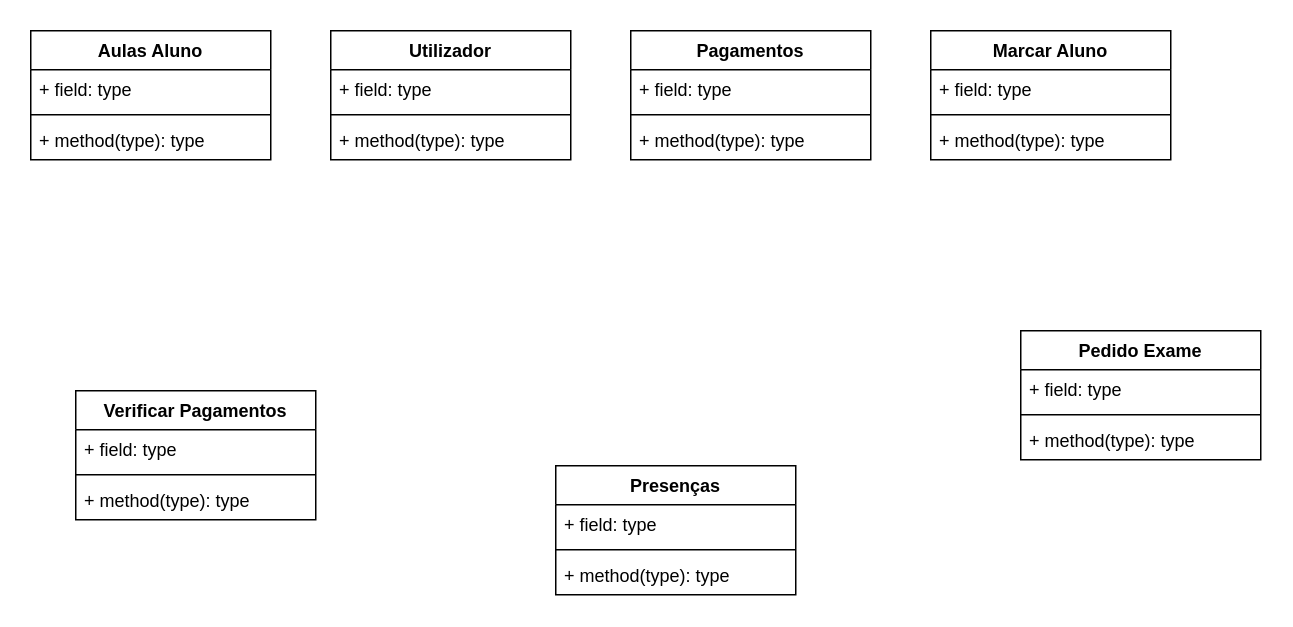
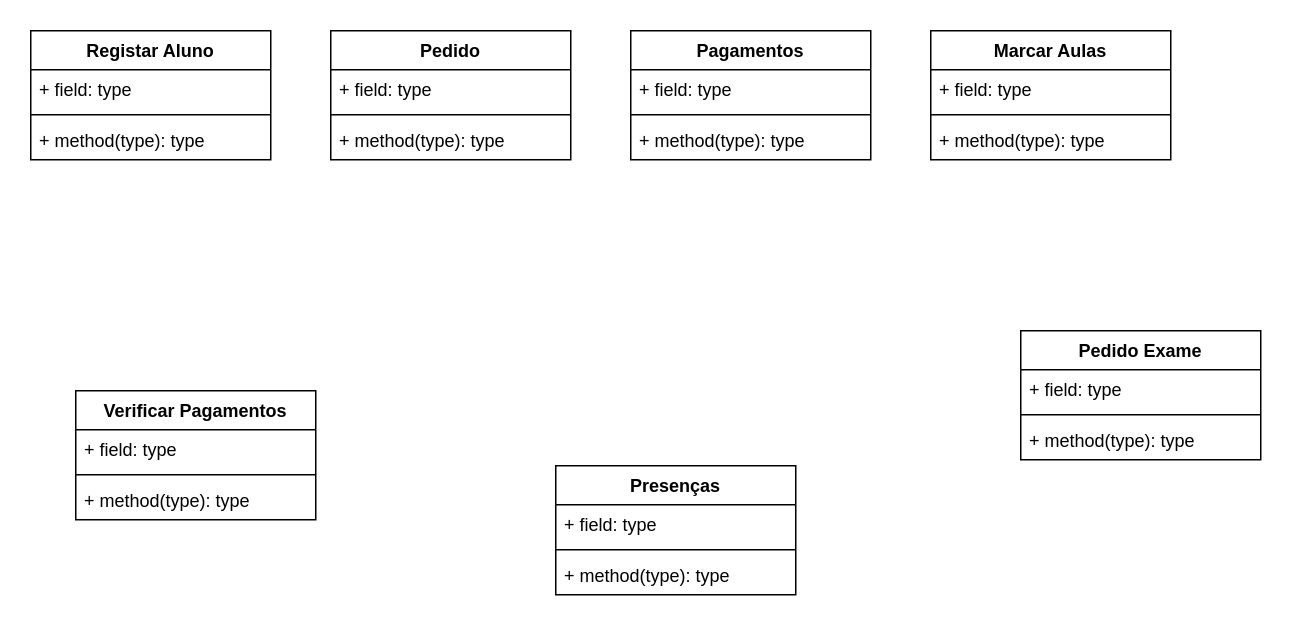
node "Aulas Aluno": label "Aulas Aluno" -> "Registar Aluno"
node "Utilizador": label "Utilizador" -> "Pedido"
node "Marcar Aluno": label "Marcar Aluno" -> "Marcar Aulas"
